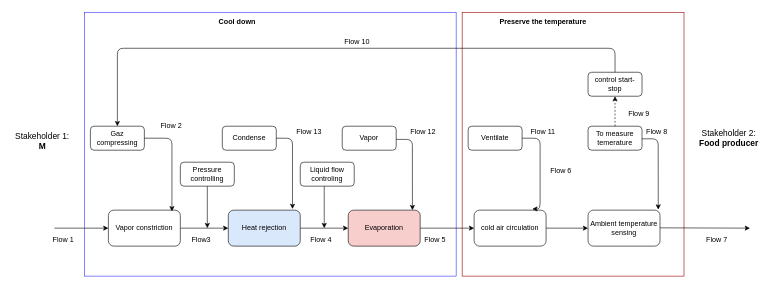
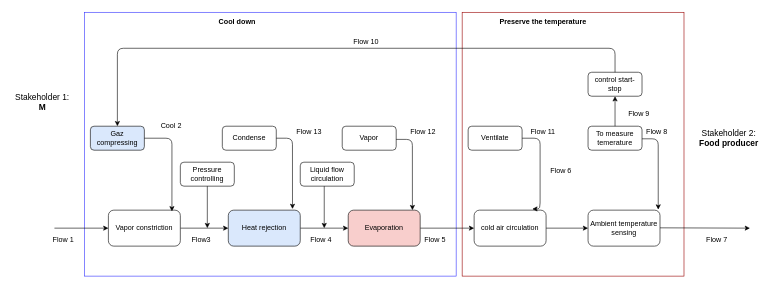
node "Flow 10": moved (357, 42) -> (366, 42)
edge "To measure temerature" -> "control start-stop": style dashed -> solid
node "Flow 2": label "Flow 2" -> "Cool 2"
node "Gaz compressing": fillcolor #ffffff -> #dae8fc
node "Stakeholder 1: M": moved (42, 141) -> (42, 102)
node "Liquid flow controling": label "Liquid flow controling" -> "Liquid flow circulation"
